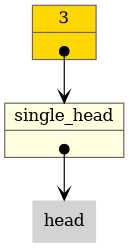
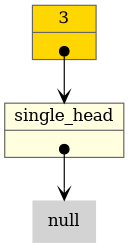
node "head": label "head" -> "null"
